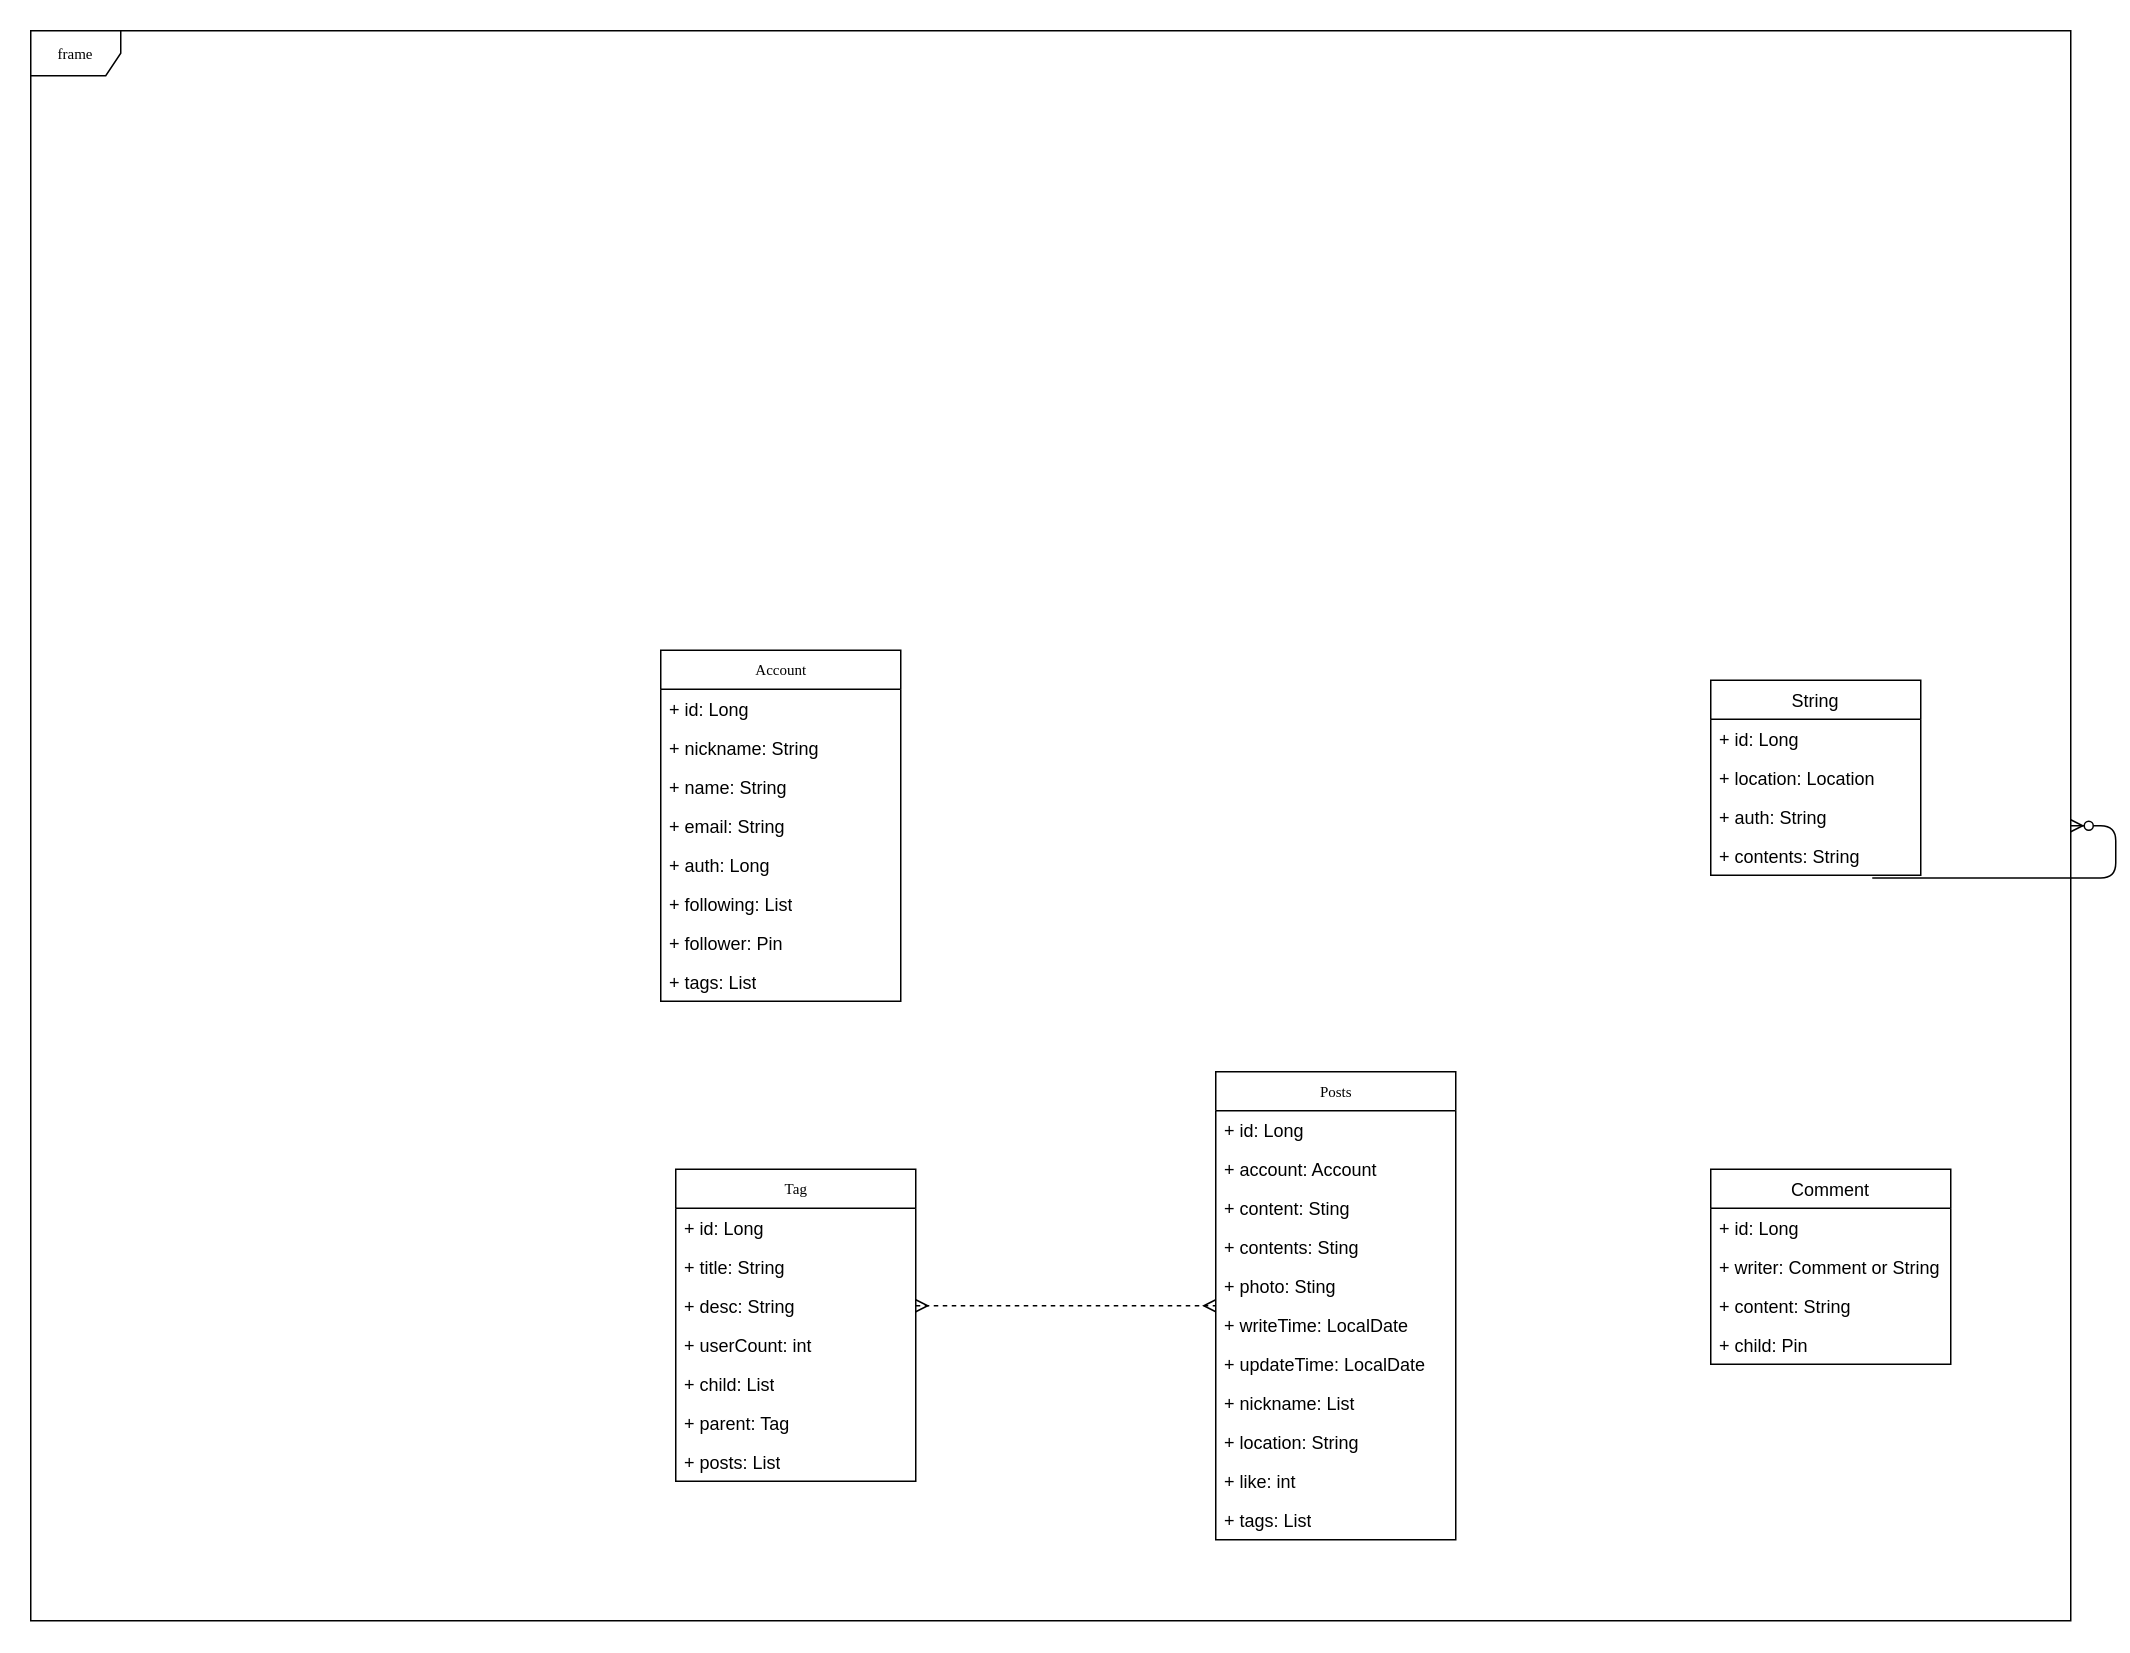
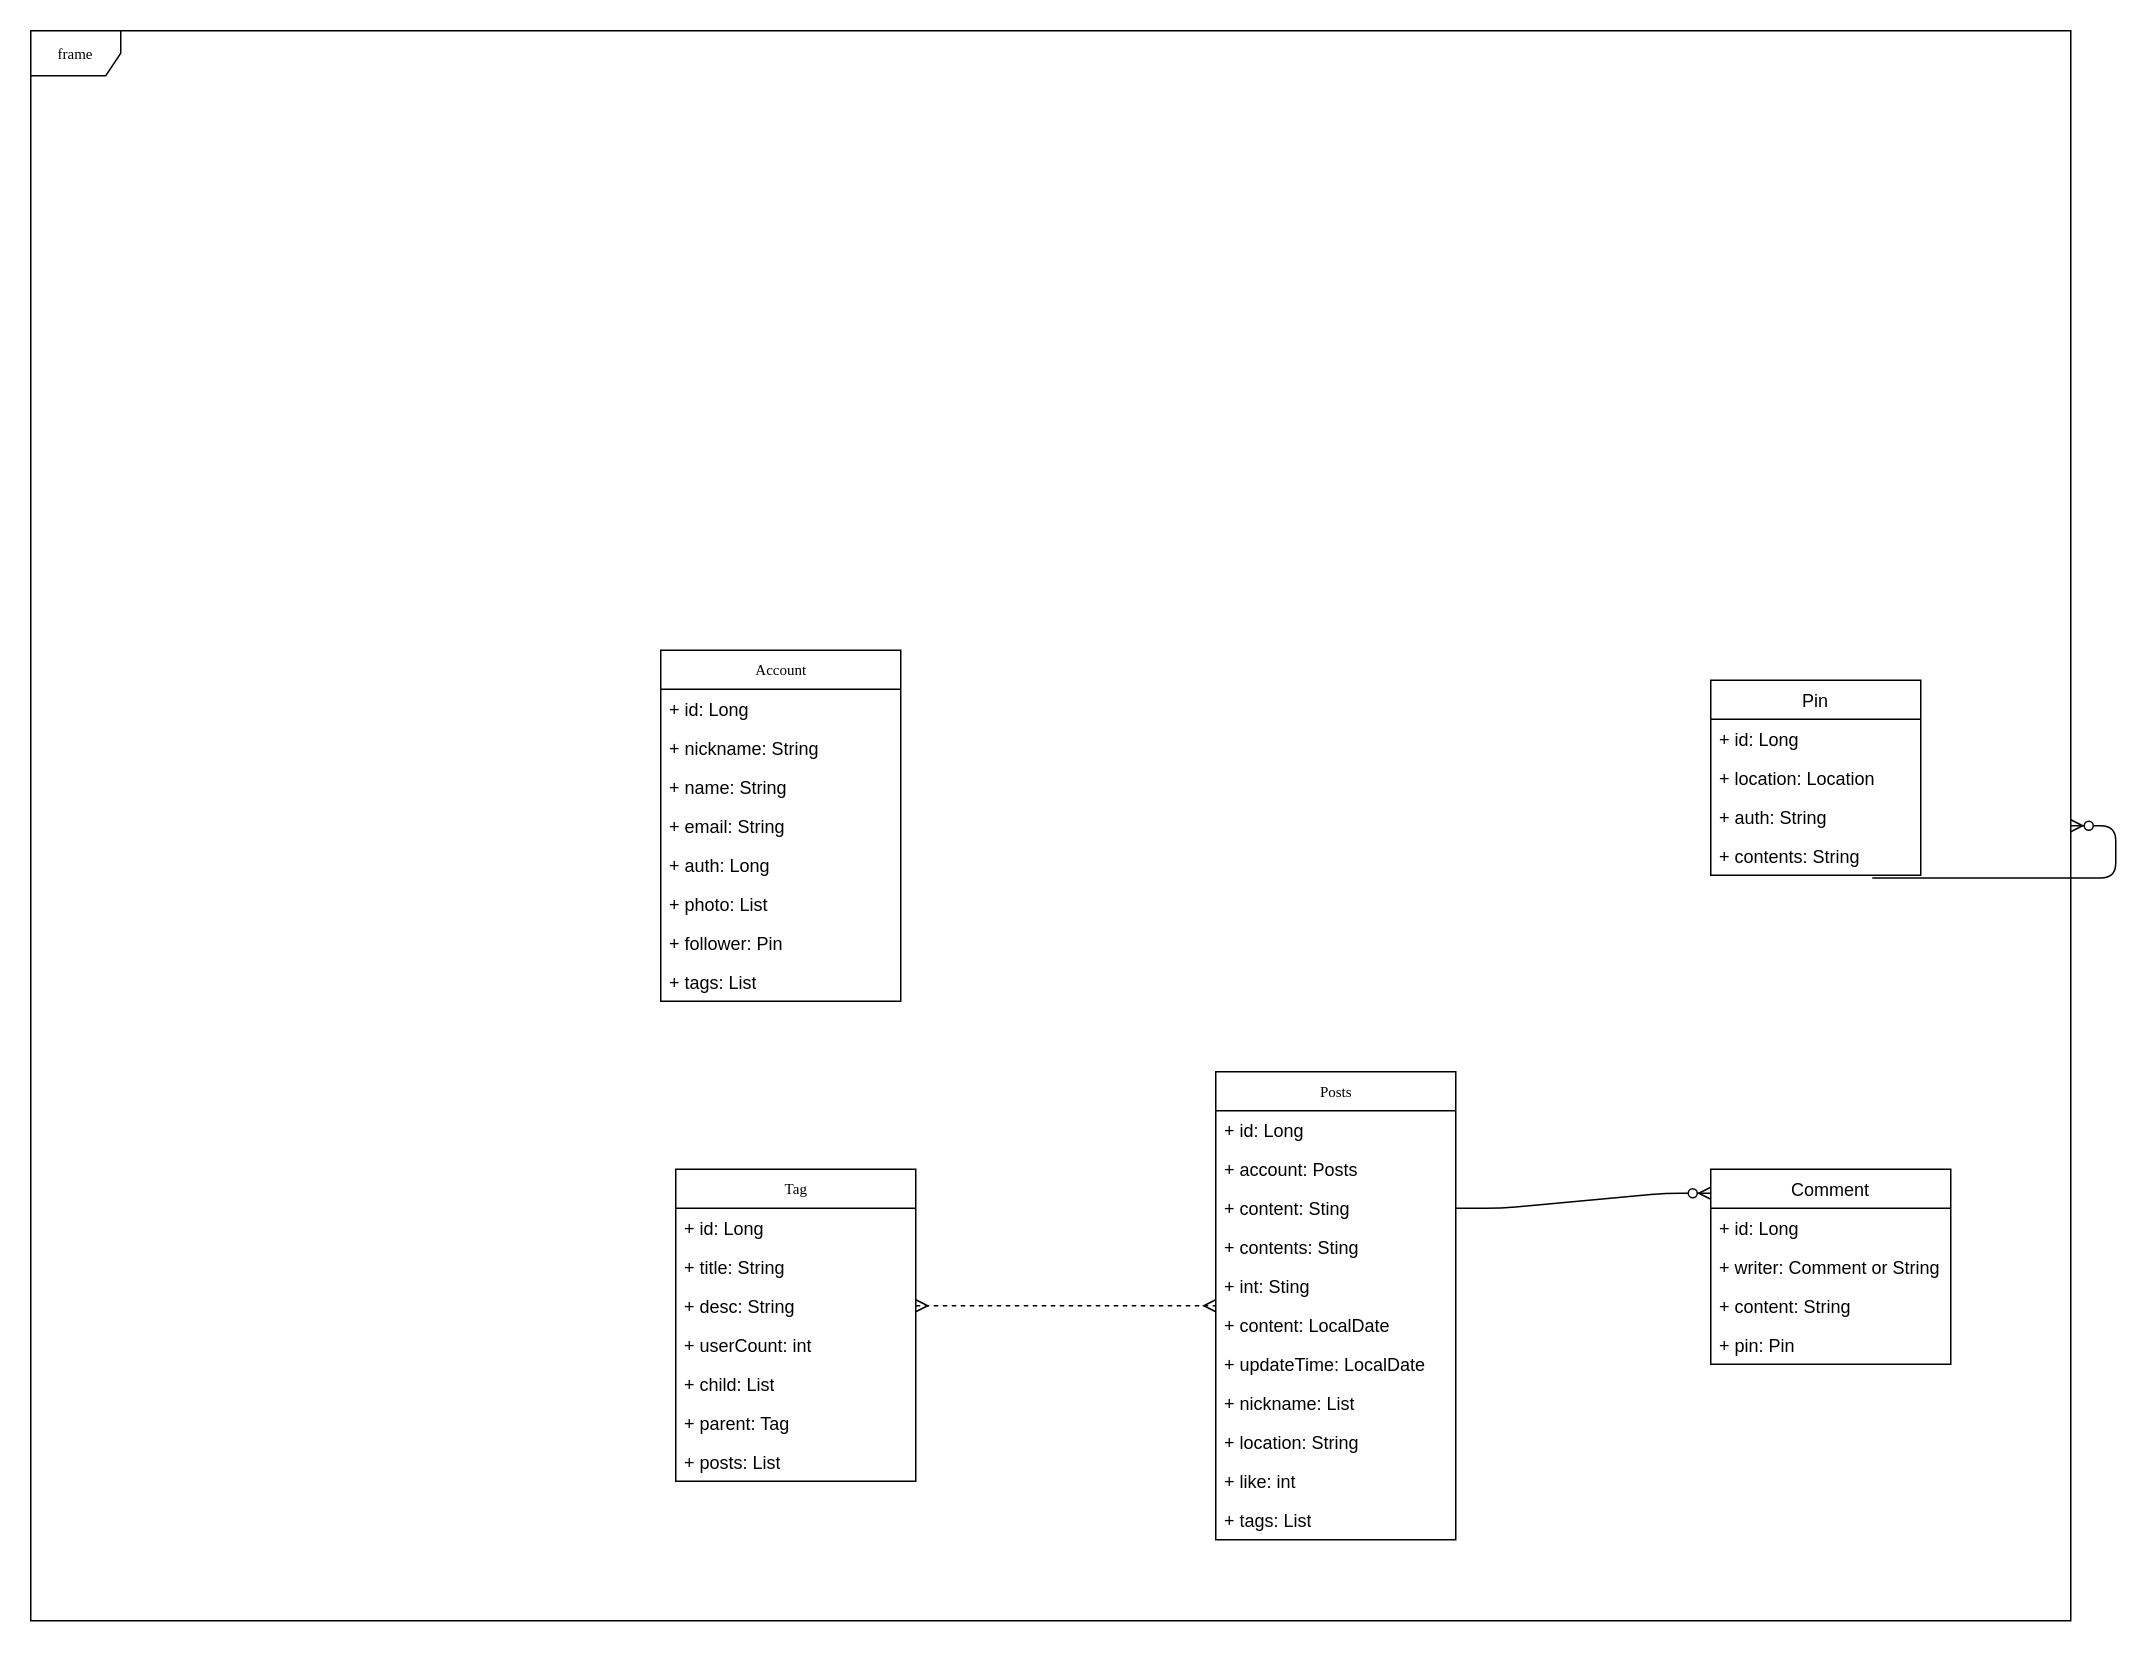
node "String": label "String" -> "Pin"
node "+ following: List": label "+ following: List" -> "+ photo: List"
node "+ account: Account": label "+ account: Account" -> "+ account: Posts"
edge "+ content: Sting" -> "Comment": added
node "+ photo: Sting": label "+ photo: Sting" -> "+ int: Sting"
node "+ writeTime: LocalDate": label "+ writeTime: LocalDate" -> "+ content: LocalDate"
node "+ child: Pin": label "+ child: Pin" -> "+ pin: Pin"
